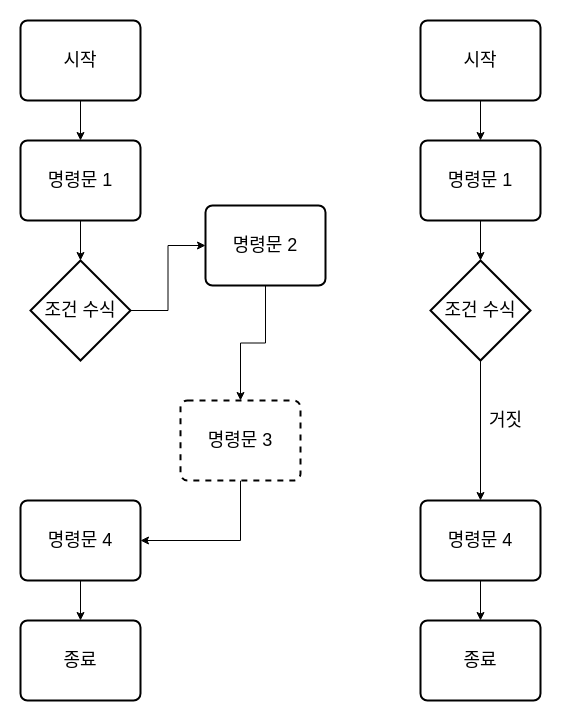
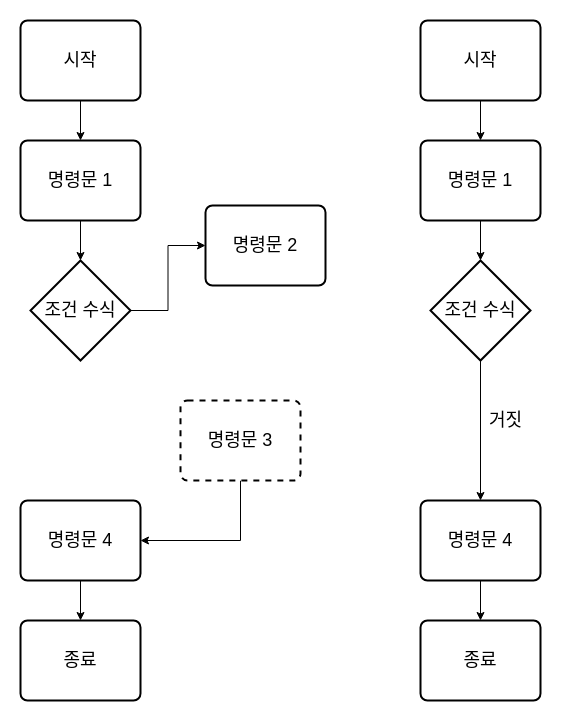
edge "명령문 2" -> "명령문 3": removed
